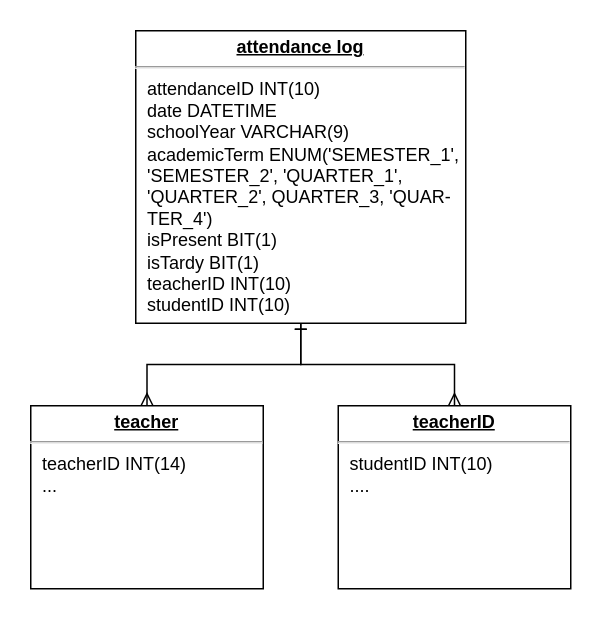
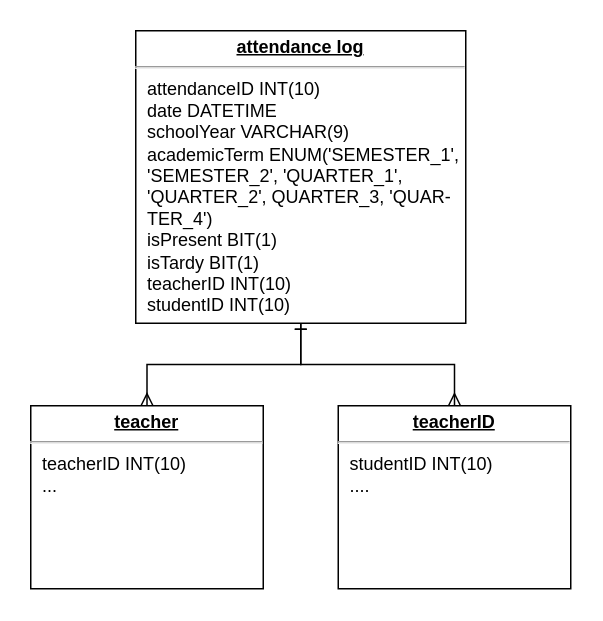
node "teacher teacherID INT(14) ...": label "teacher teacherID INT(14) ..." -> "teacher teacherID INT(10) ..."
